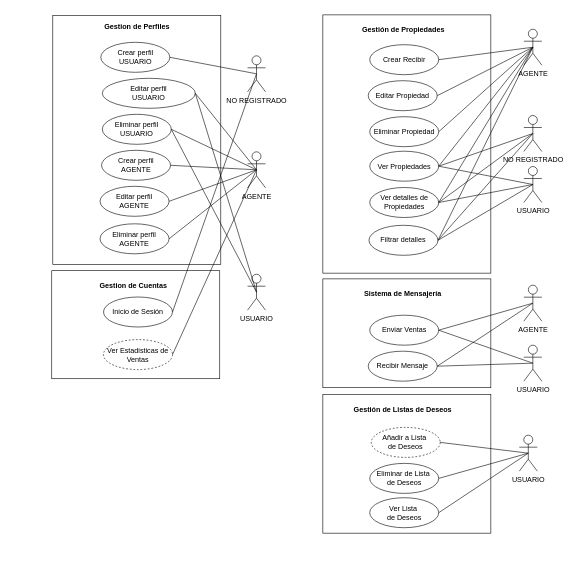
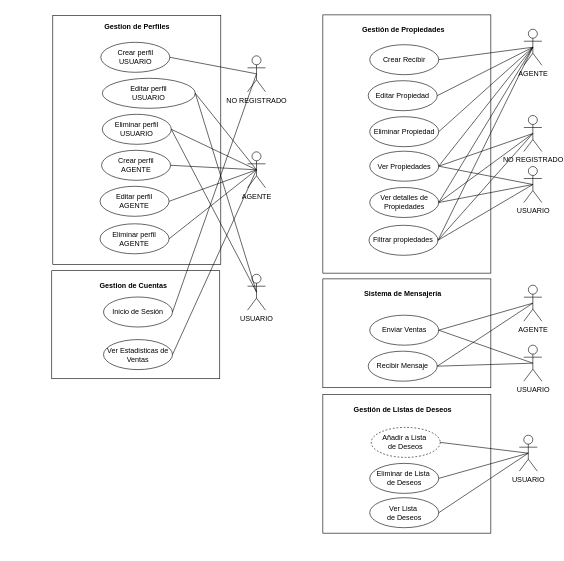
node "Filtrar detalles": label "Filtrar detalles" -> "Filtrar propiedades"
node "Ver Estadisticas de Ventas": style dashed -> solid
